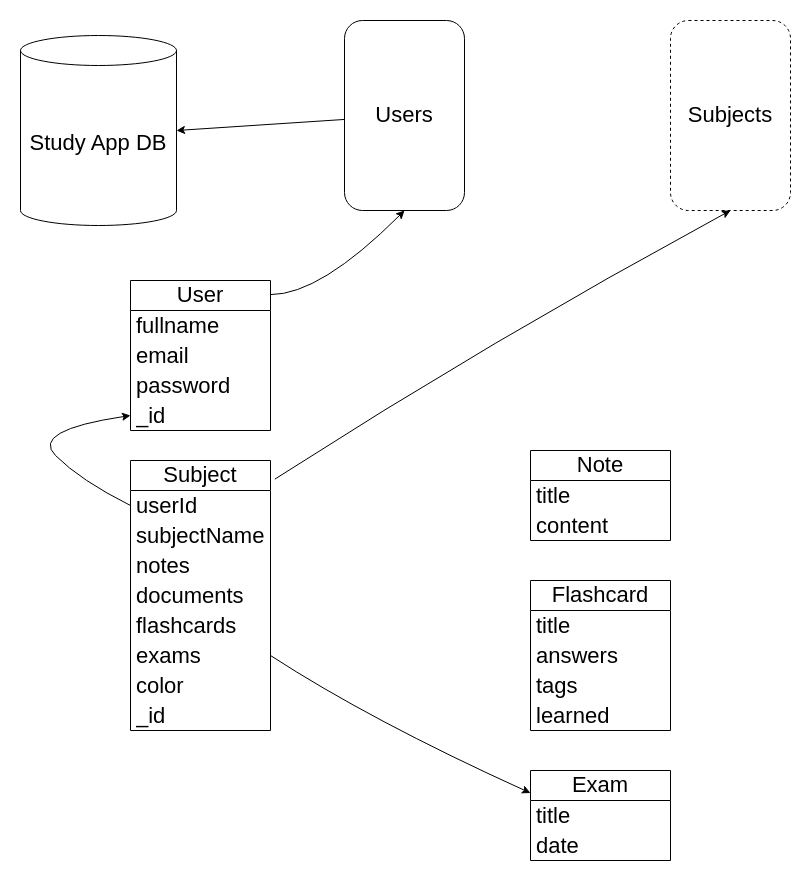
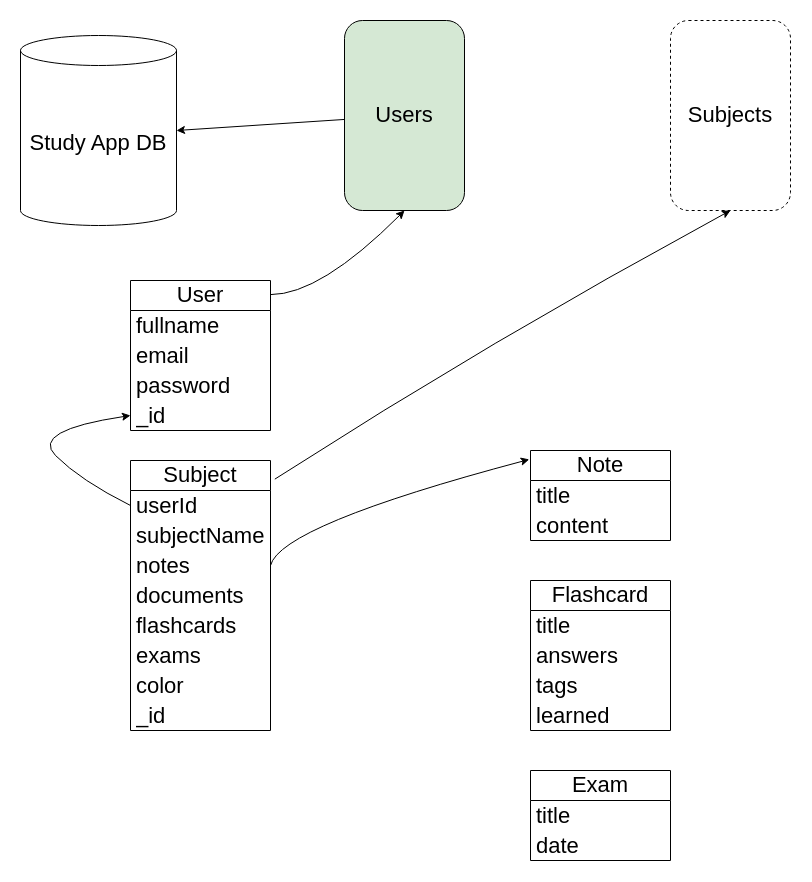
node "Users": fillcolor #ffffff -> #d5e8d4
edge "notes" -> "Note": added
edge "exams" -> "Exam": removed
